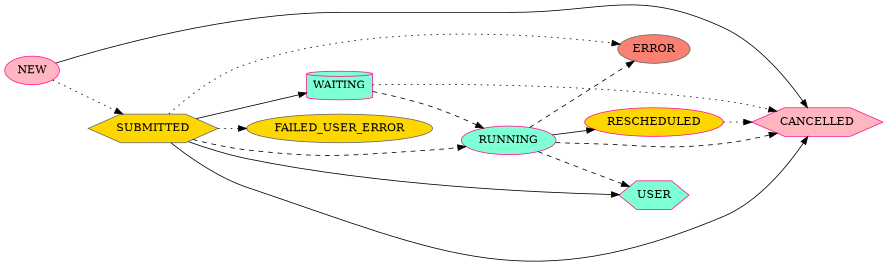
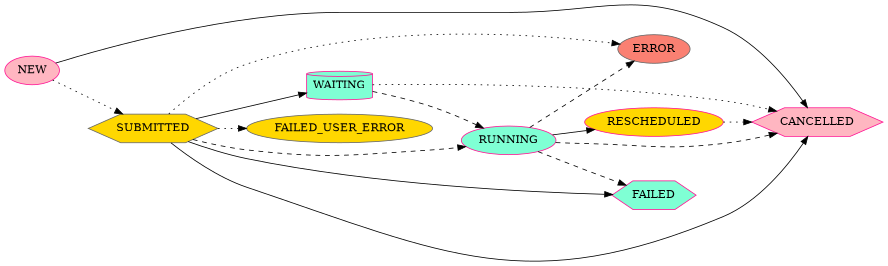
node "USER": label "USER" -> "FAILED"
